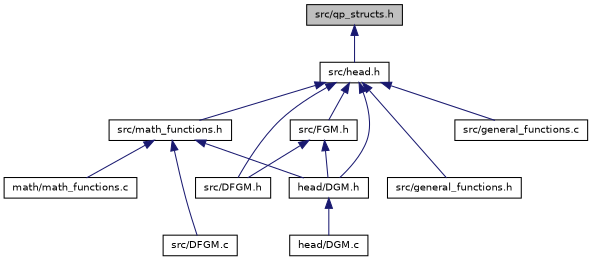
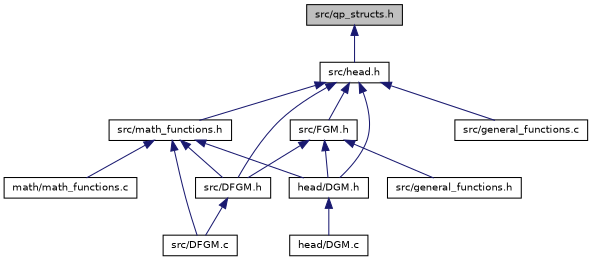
edge "src/general_functions.h" -> "src/head.h": now "src/general_functions.h" -> "src/FGM.h"
edge "src/DFGM.h" -> "src/math_functions.h": added
edge "src/DFGM.c" -> "src/DFGM.h": added
